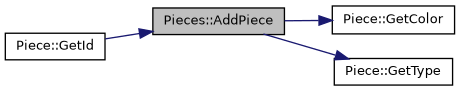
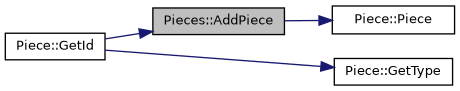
node "Piece::GetColor": label "Piece::GetColor" -> "Piece::Piece"
edge "Pieces::AddPiece" -> "Piece::GetType": now "Piece::GetId" -> "Piece::GetType"
